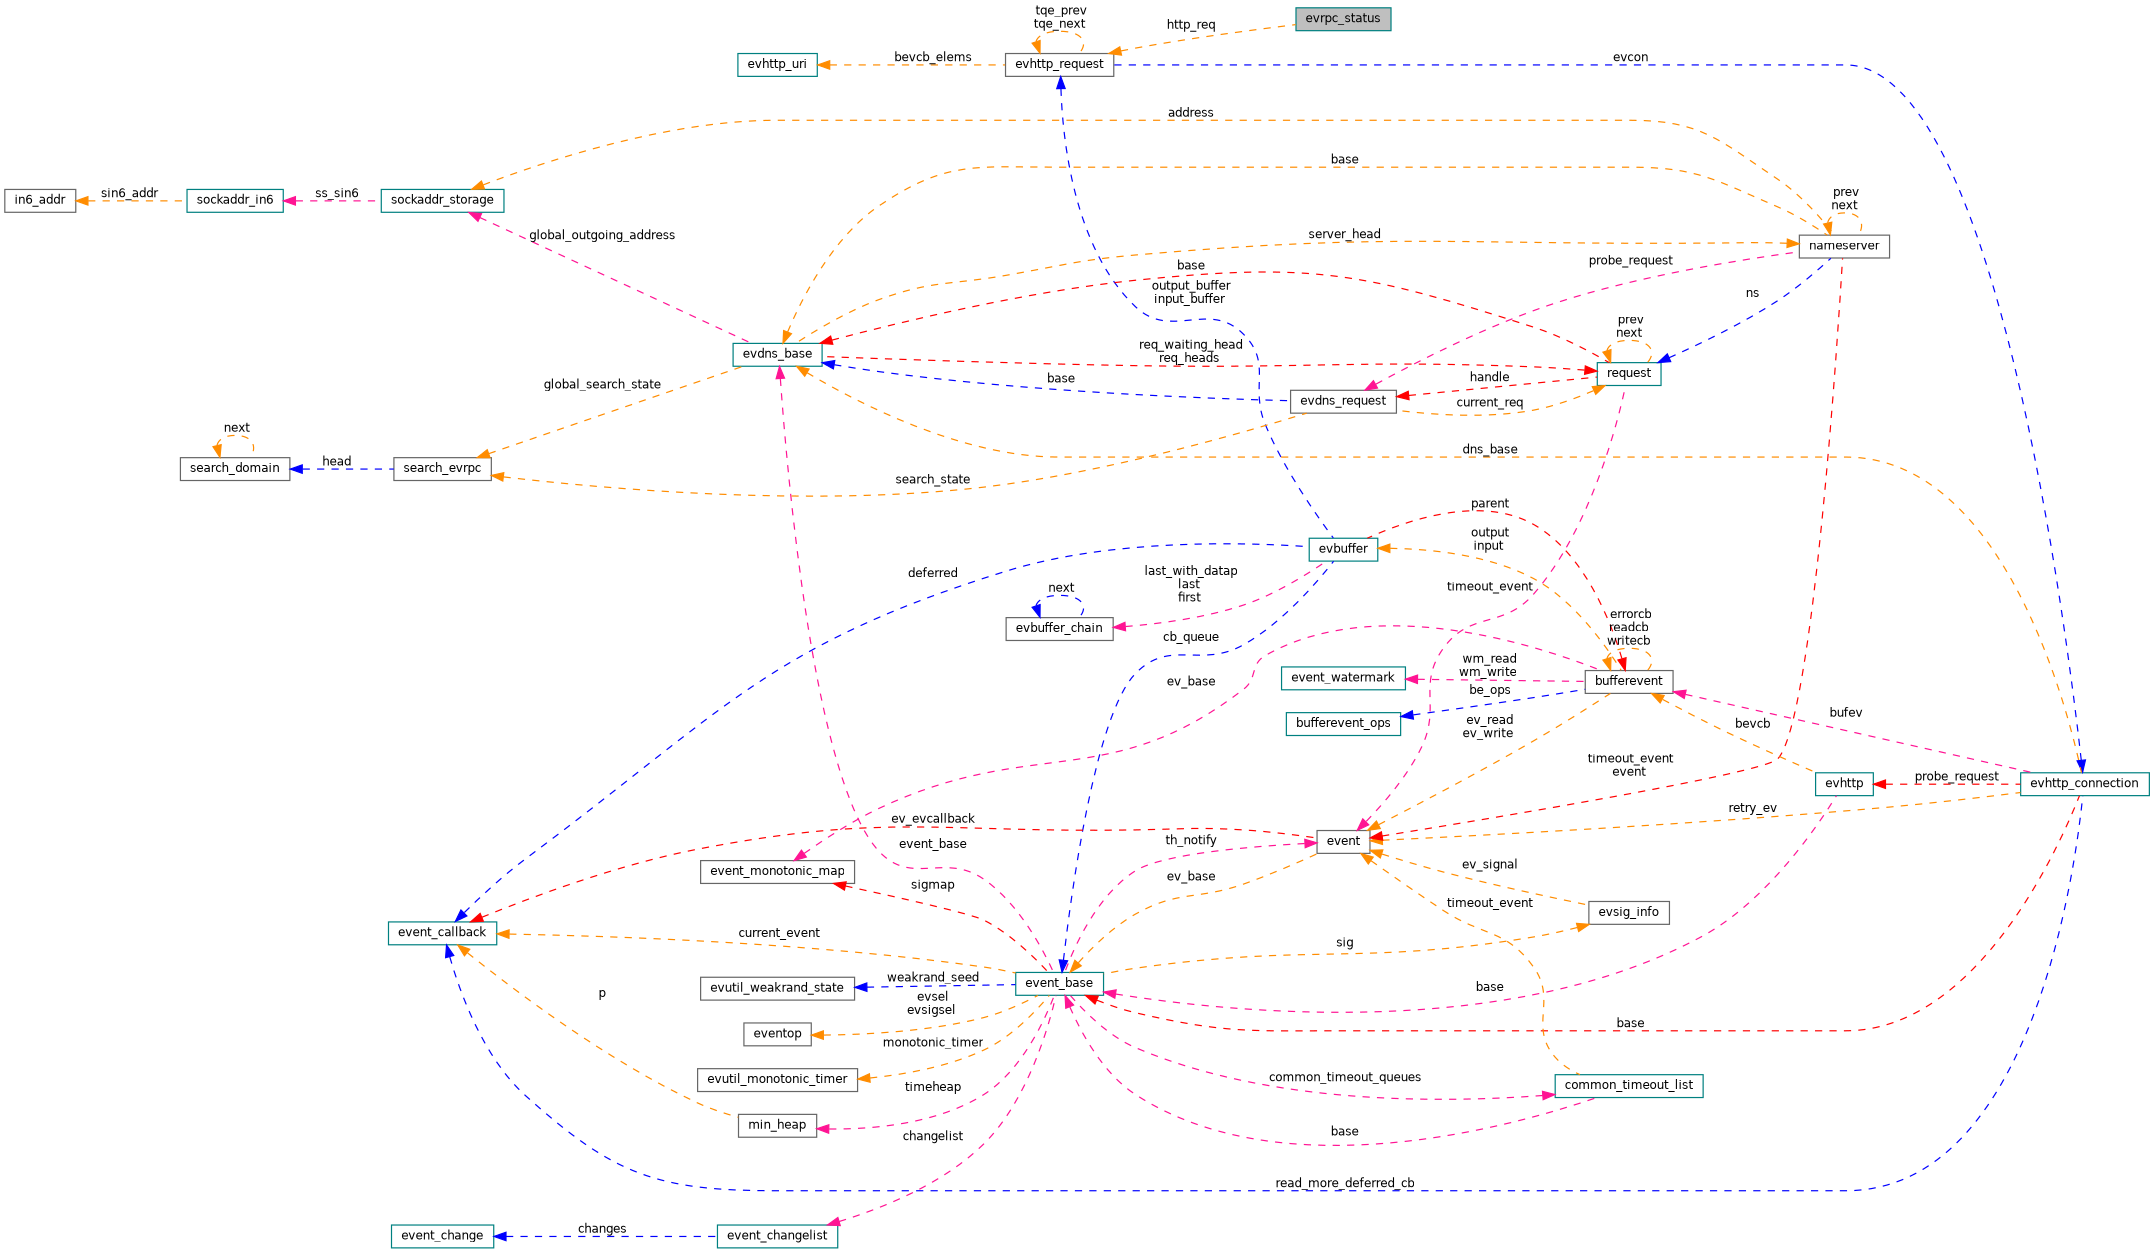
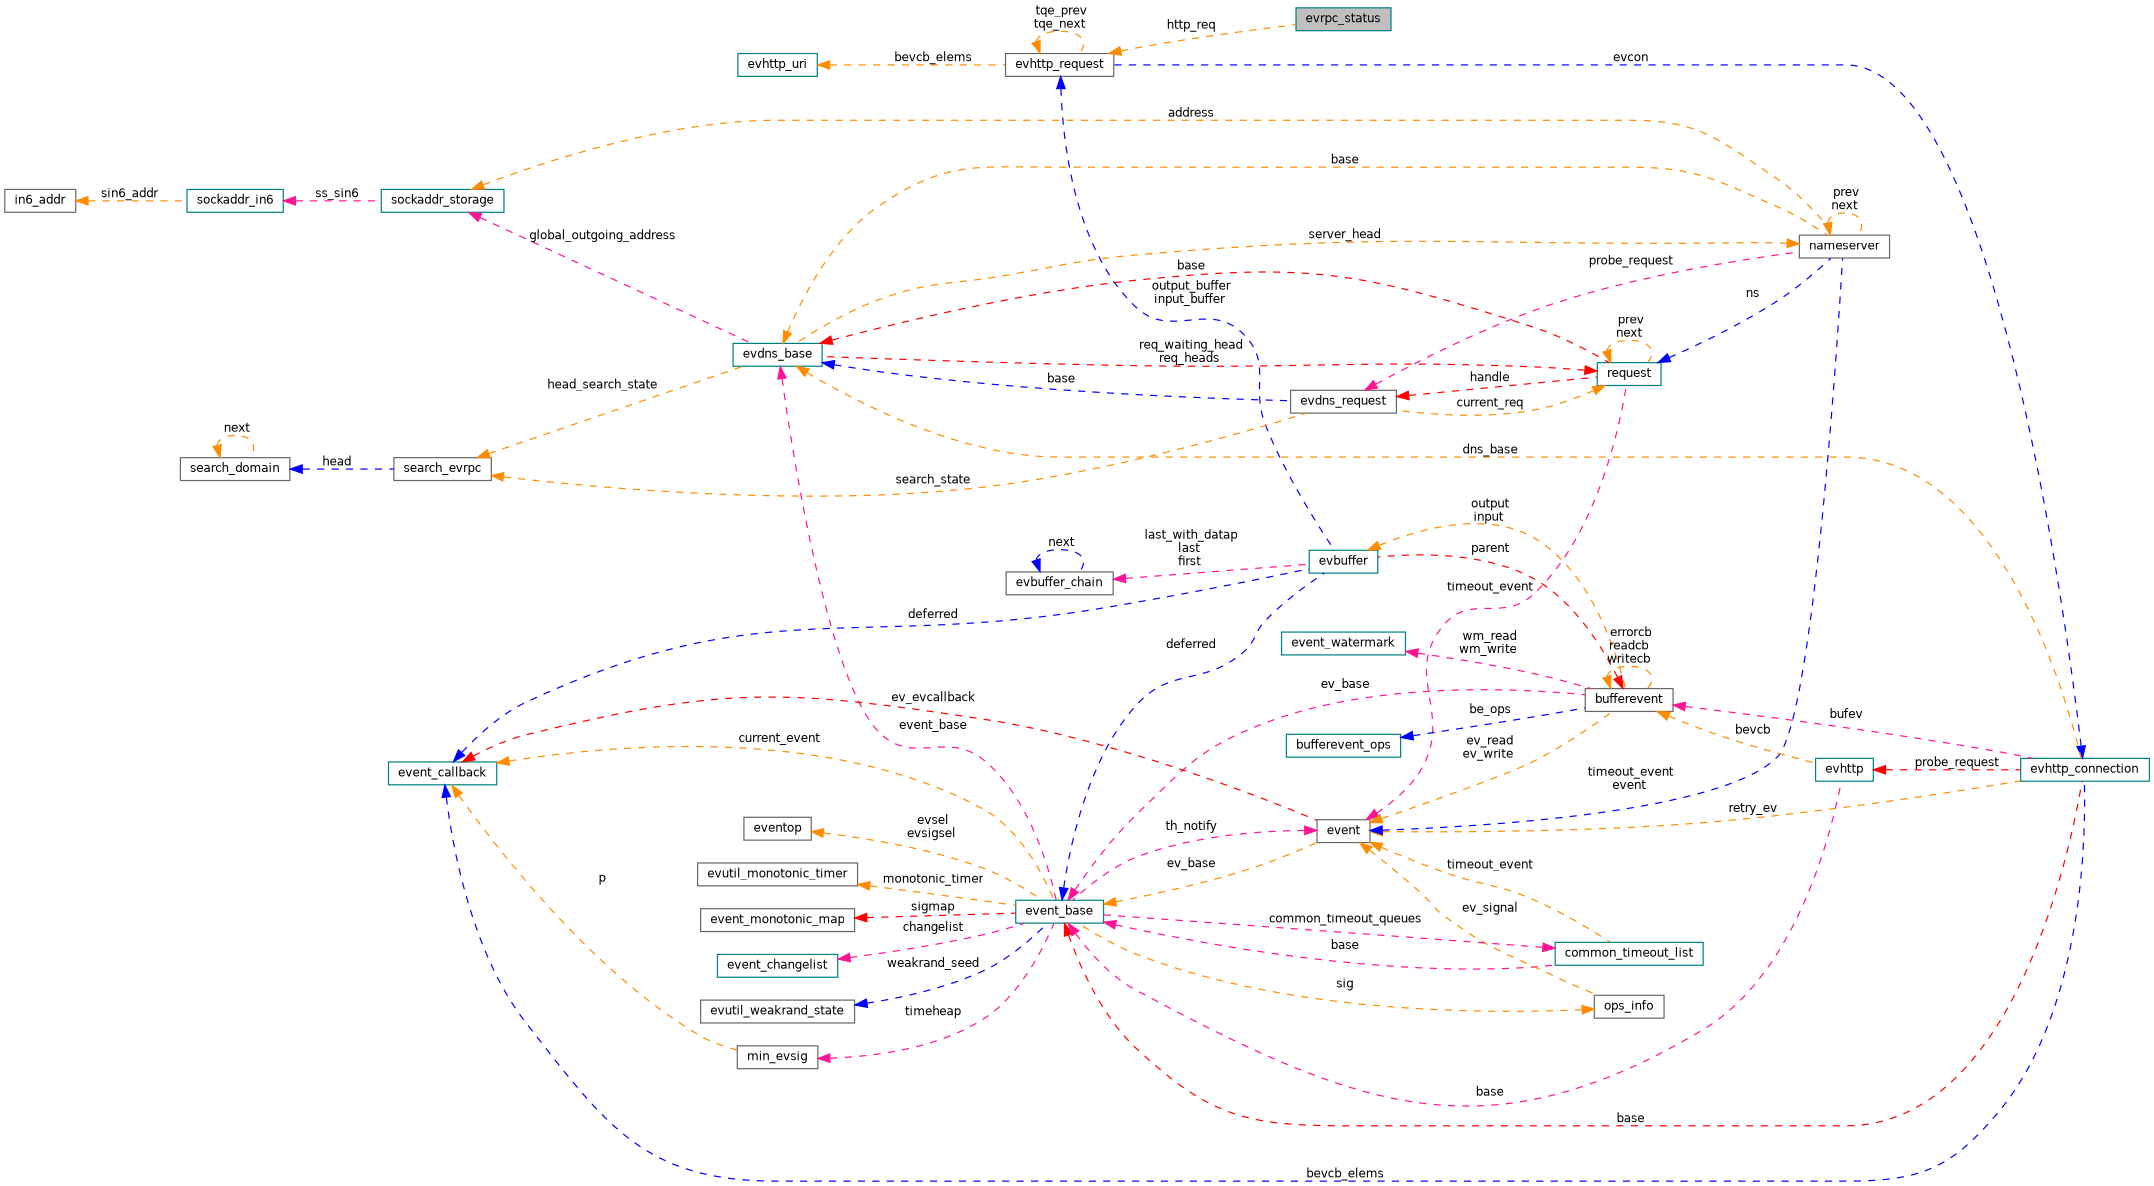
edge "evdns_base" -> "search_evrpc": label " global_search_state" -> " head_search_state"
edge "evbuffer" -> "event_base": label " cb_queue" -> " deferred"
edge "nameserver" -> "event": color red -> blue
edge "bufferevent" -> "event_monotonic_map": now "bufferevent" -> "event_base"
node "evsig_info": label "evsig_info" -> "ops_info"
node "min_heap": label "min_heap" -> "min_evsig"
edge "evhttp_connection" -> "event_callback": label " read_more_deferred_cb" -> " bevcb_elems"
node "event_change": removed
